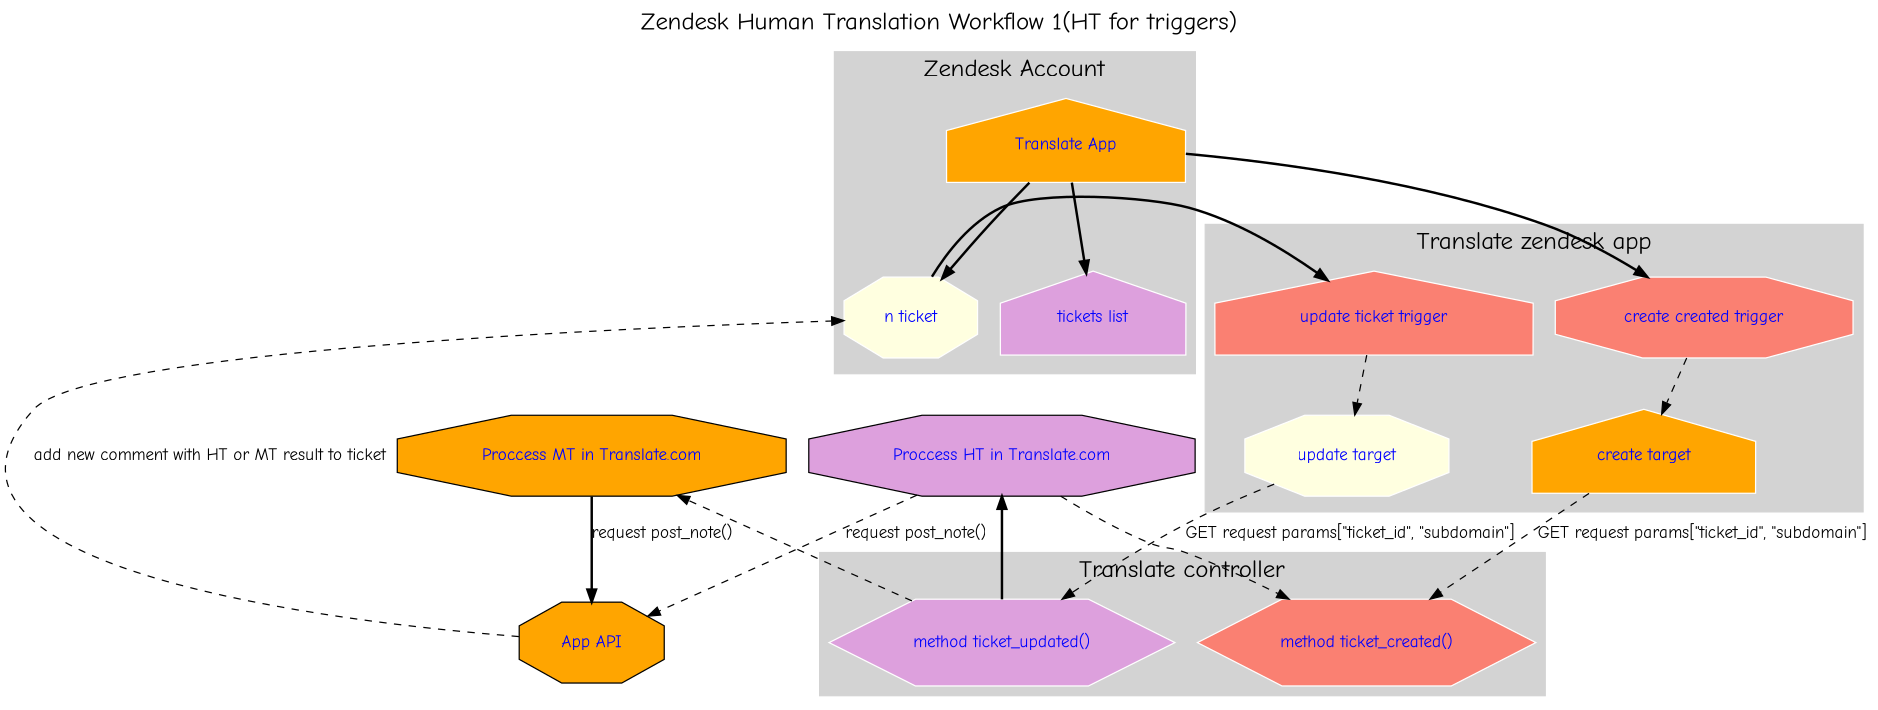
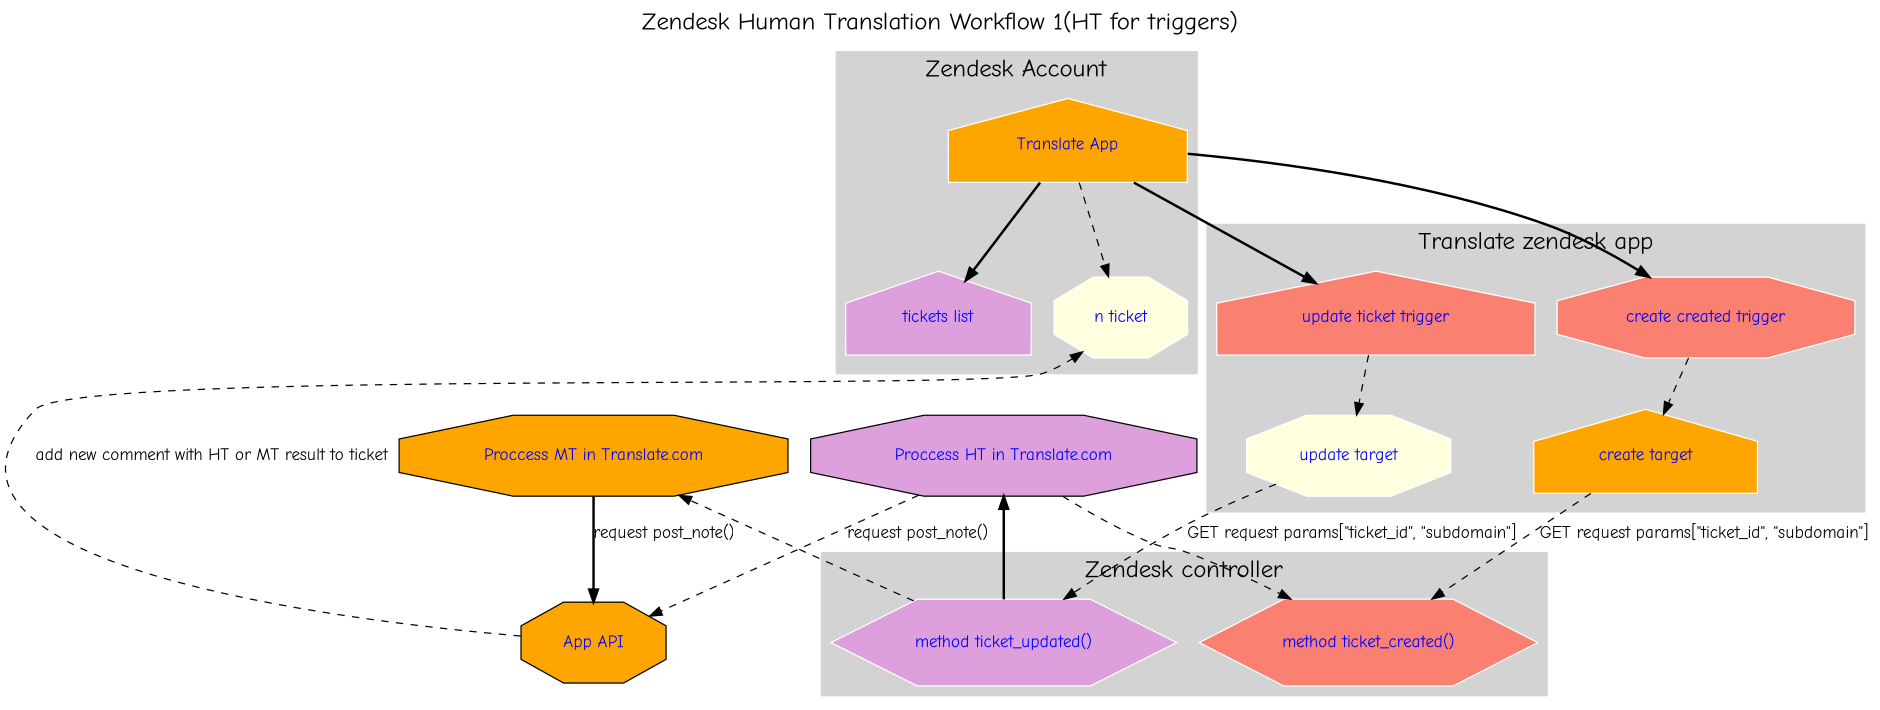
edge "n ticket" -> "update ticket trigger": now "Translate App" -> "update ticket trigger"
edge "Translate App" -> "n ticket": style bold -> dashed
cluster "Translate controller": label "Translate controller" -> "Zendesk controller"
